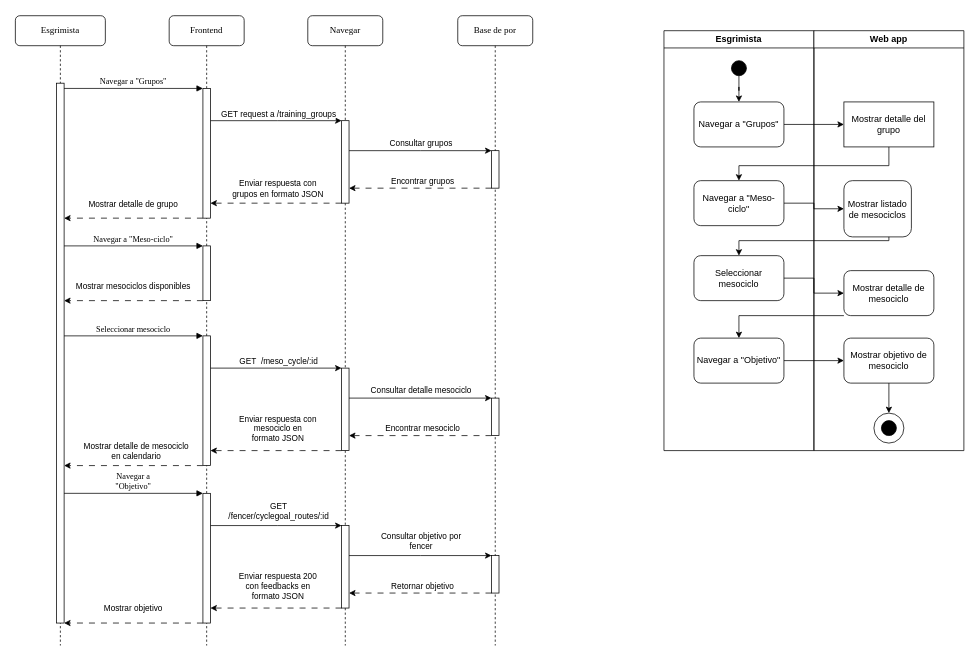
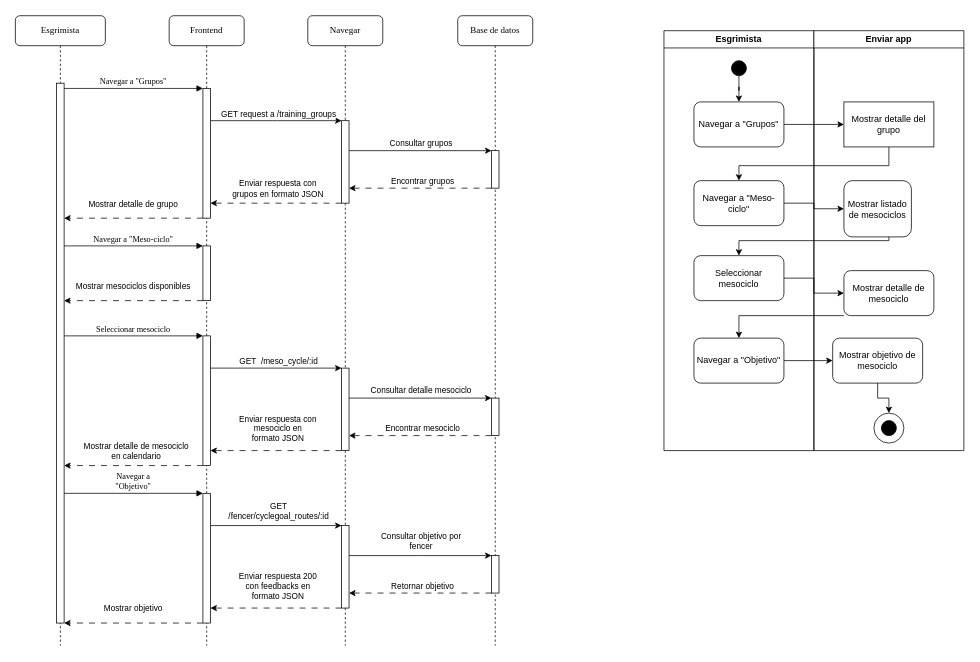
node "Base de por": label "Base de por" -> "Base de datos"
node "Web app": label "Web app" -> "Enviar app"
node "Mostrar objetivo de mesociclo": moved (889, 360) -> (878, 360)
